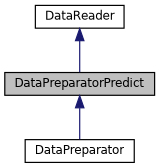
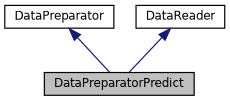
edge "DataPreparator" -> "DataPreparatorPredict": reversed
